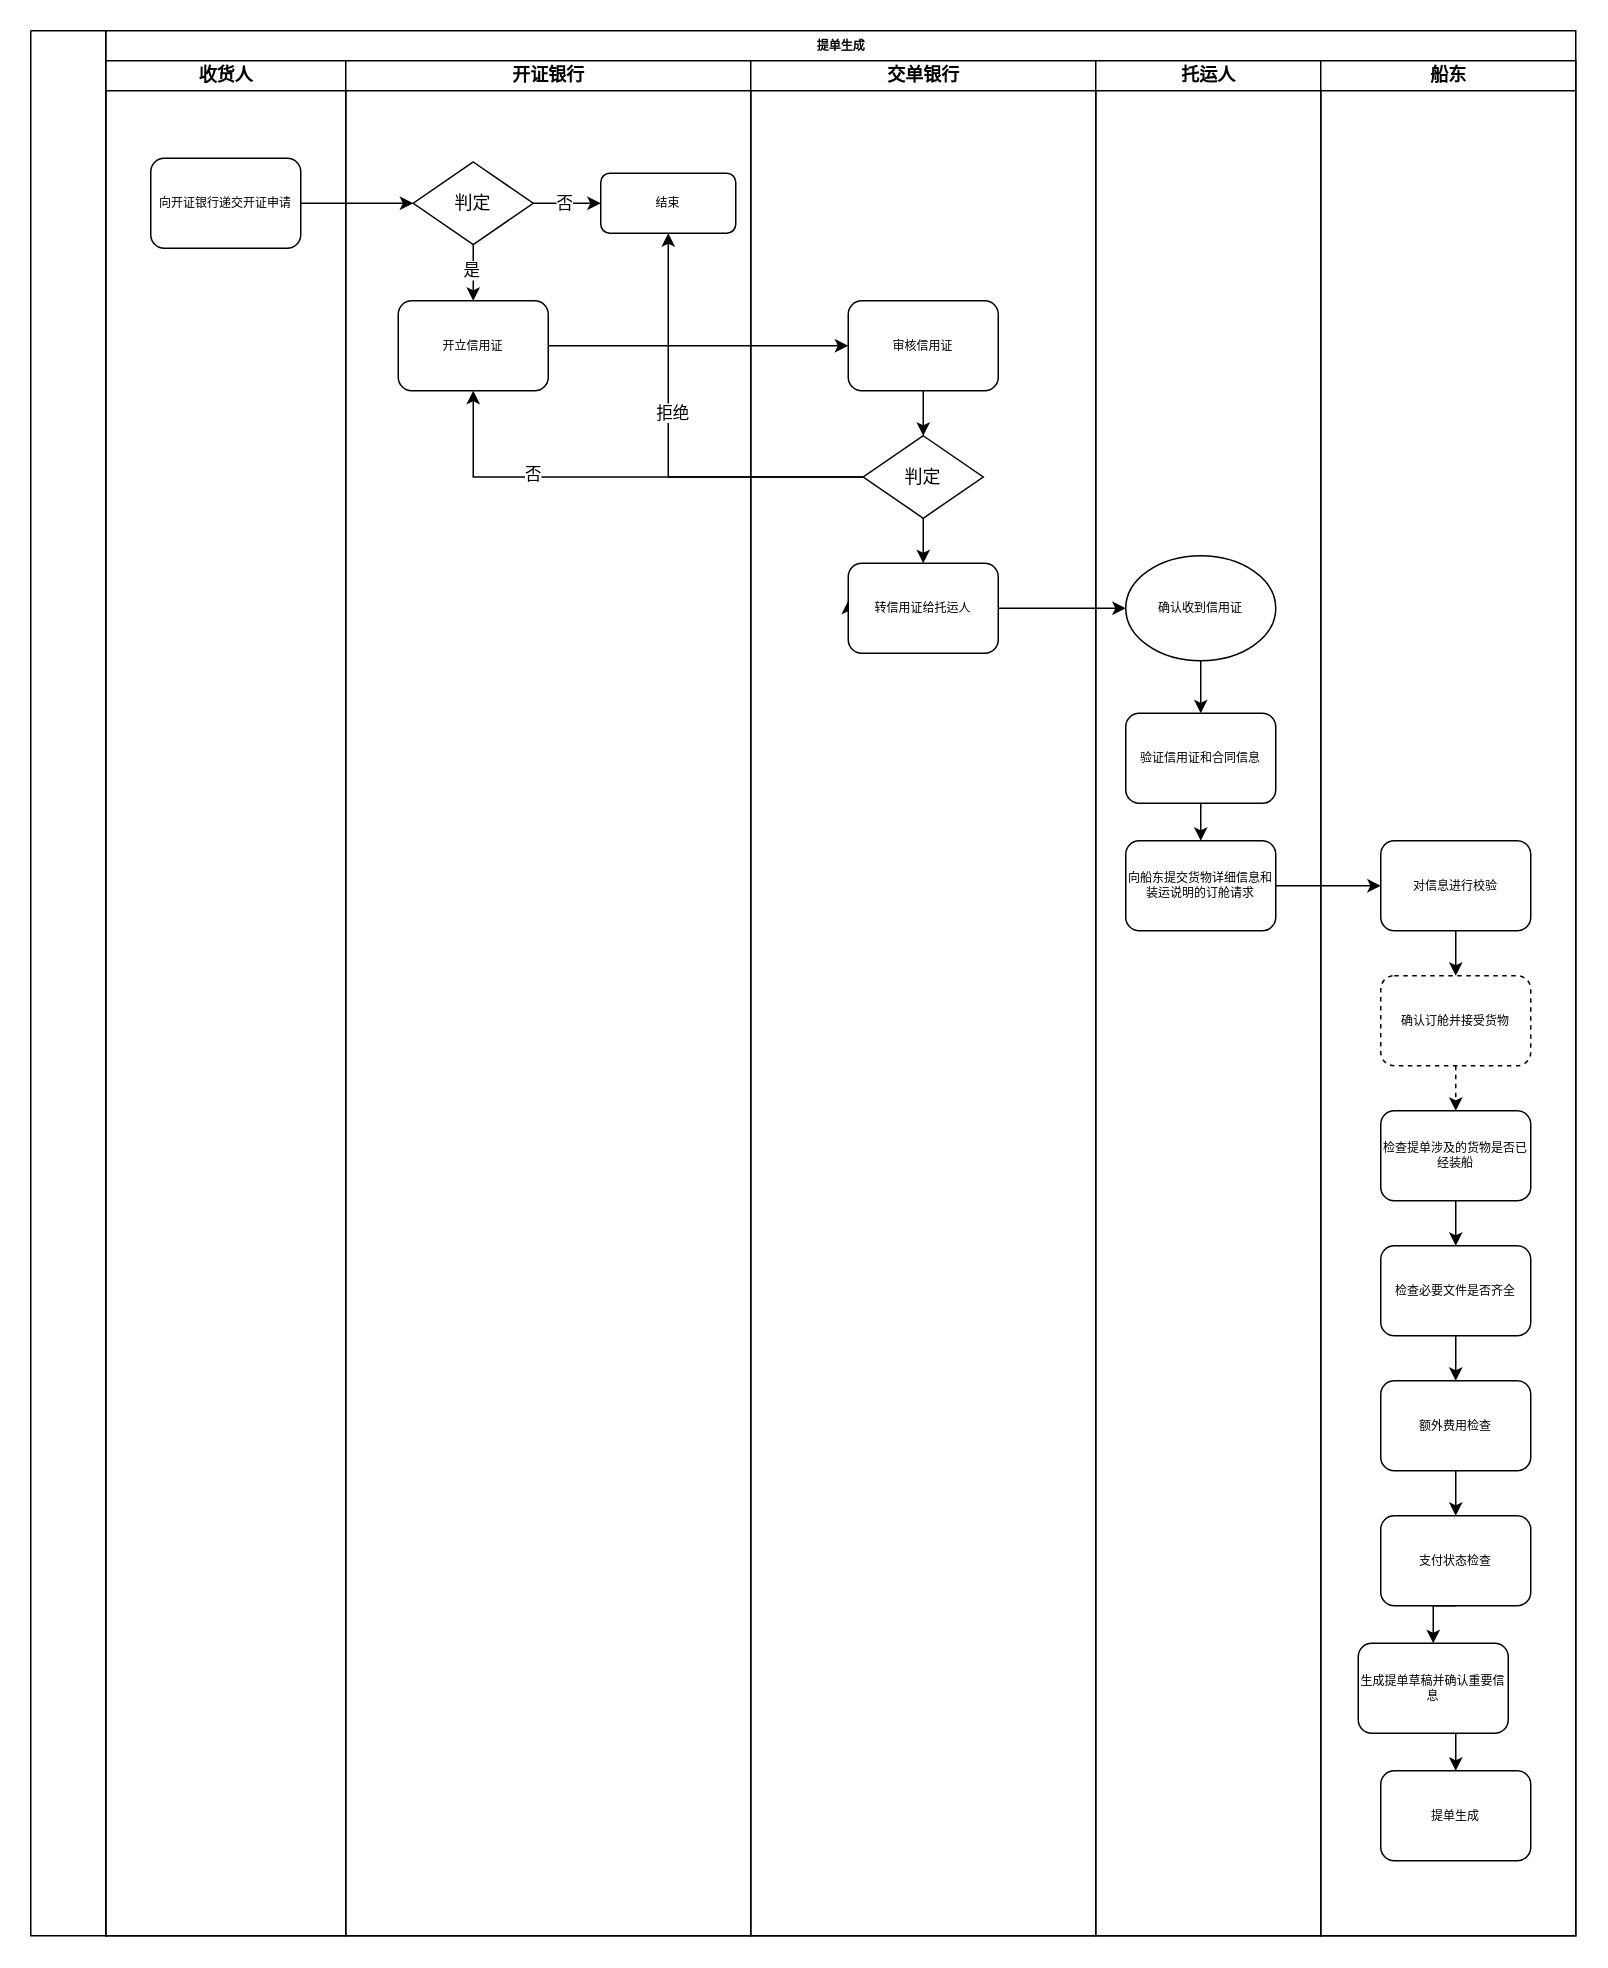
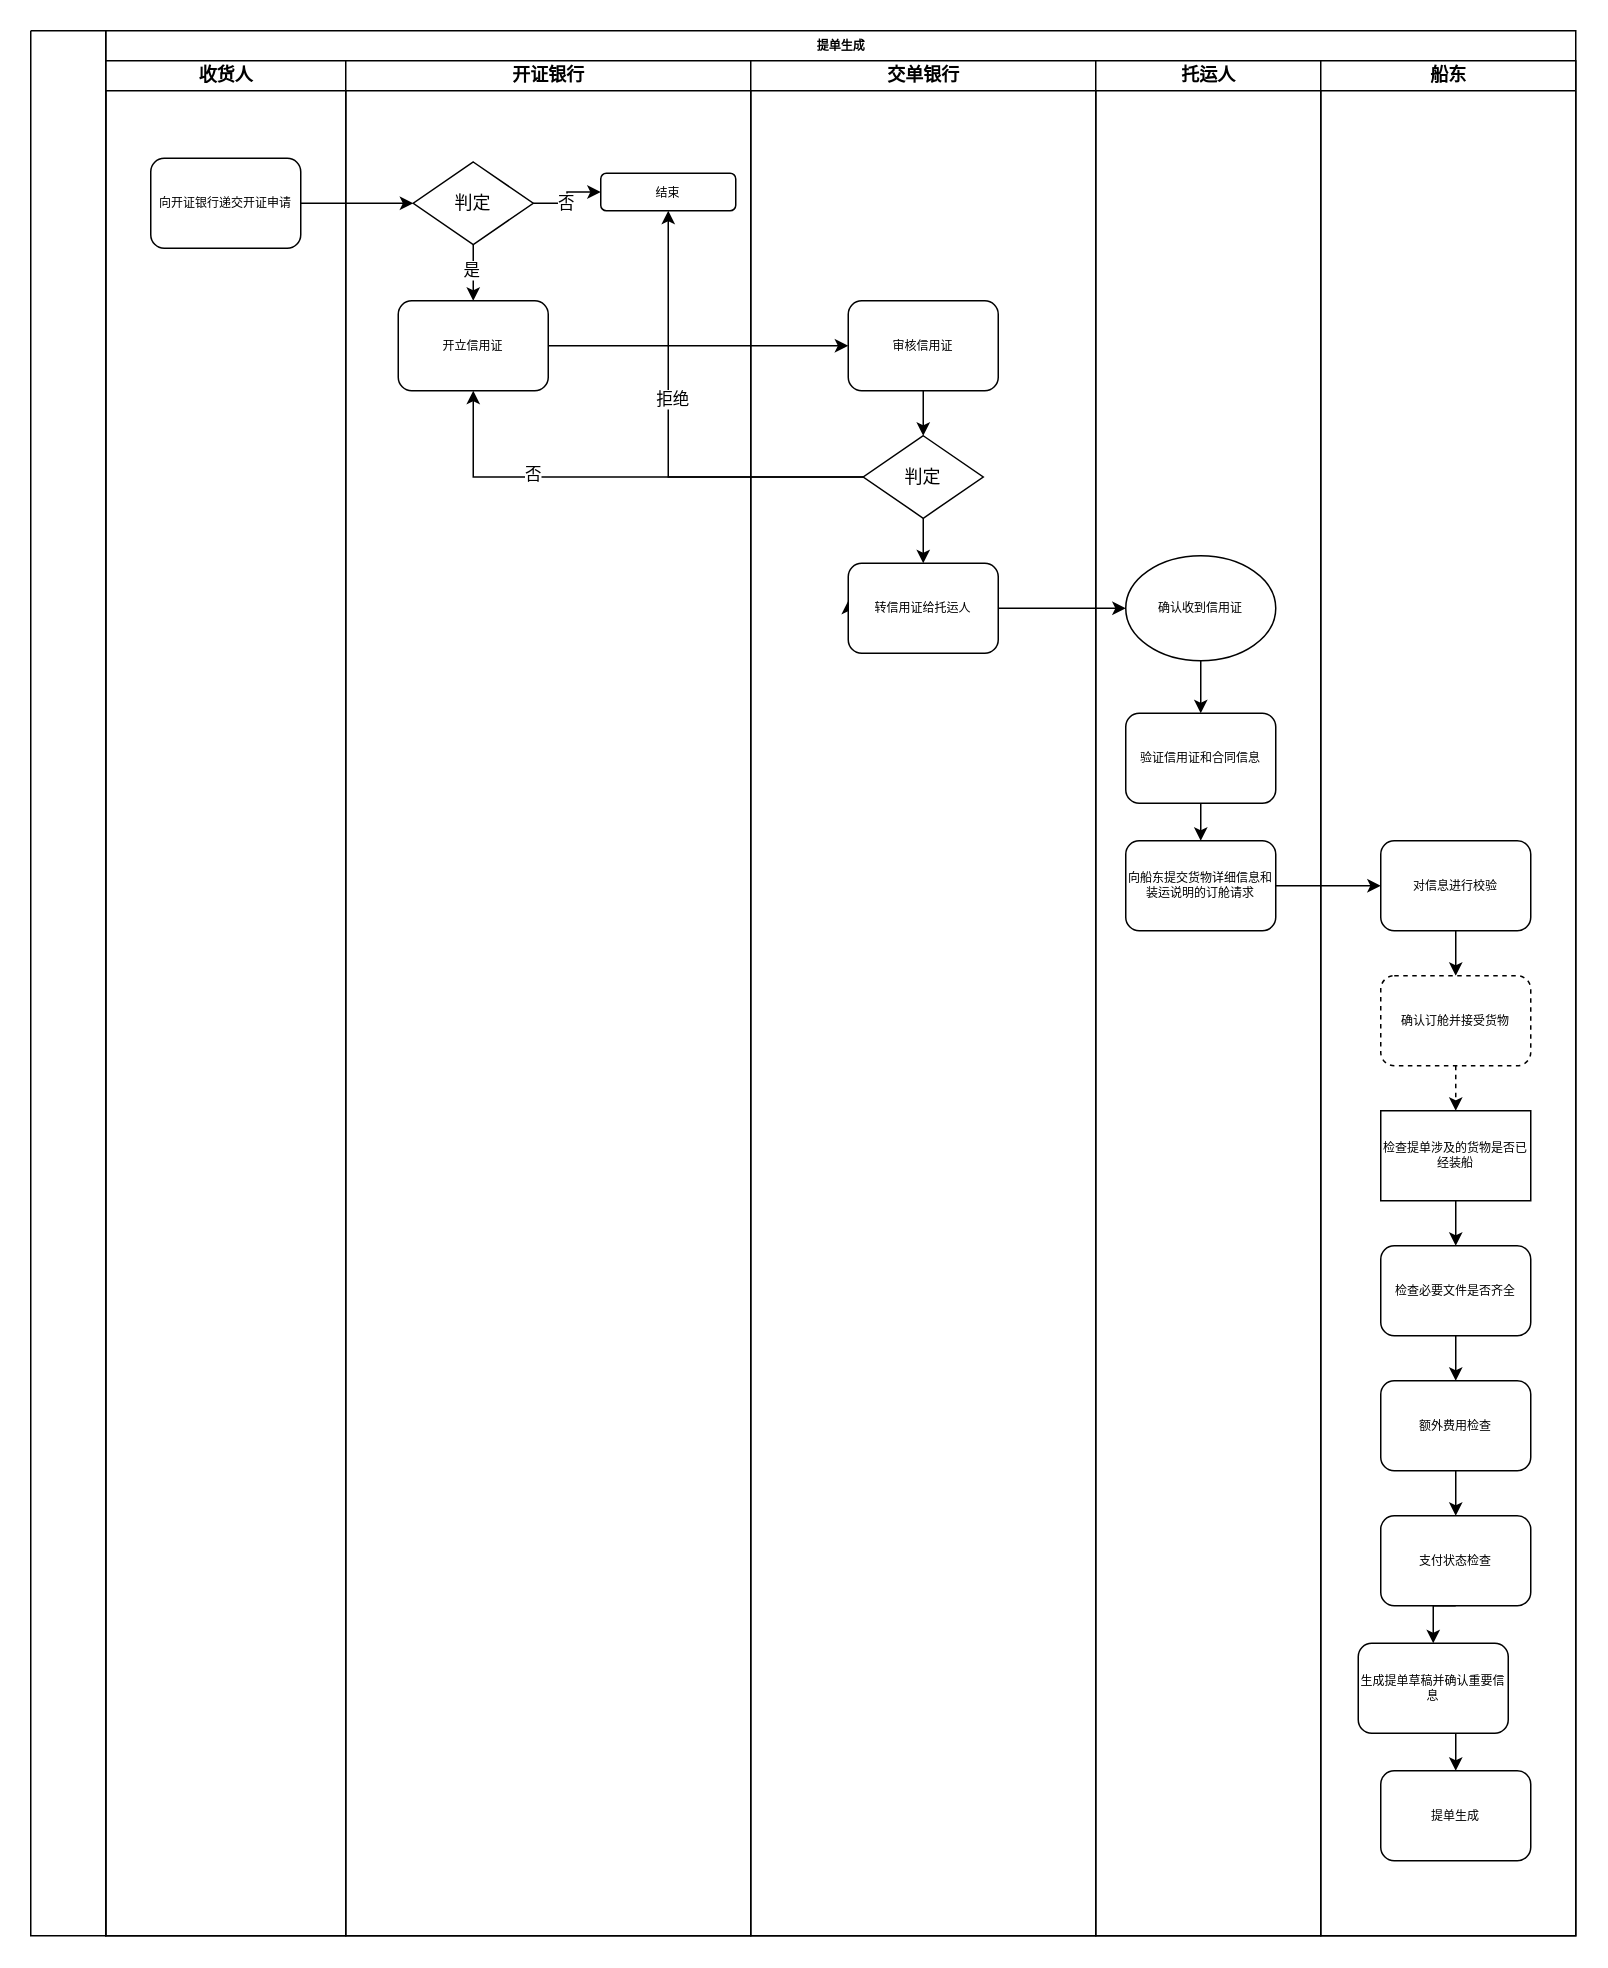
node "结束": size 135x60 -> 135x38
node "检查提单涉及的货物是否已经装船": shape rounded rectangle -> rectangle
